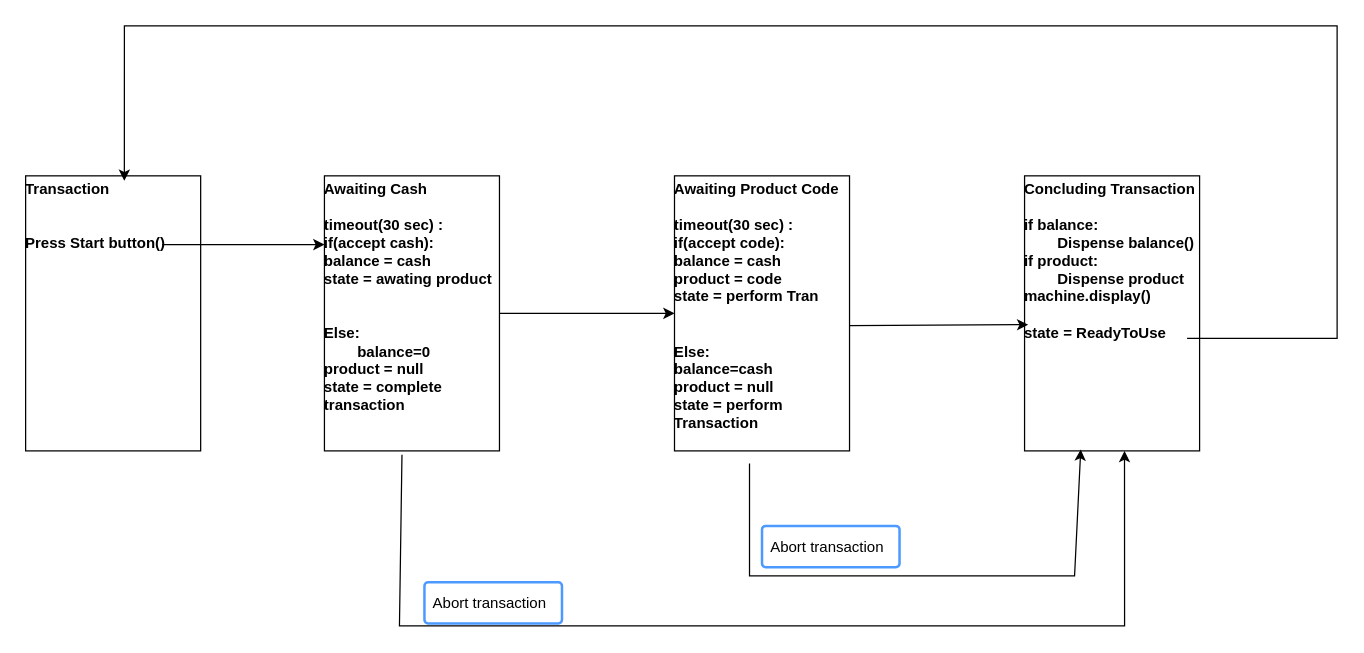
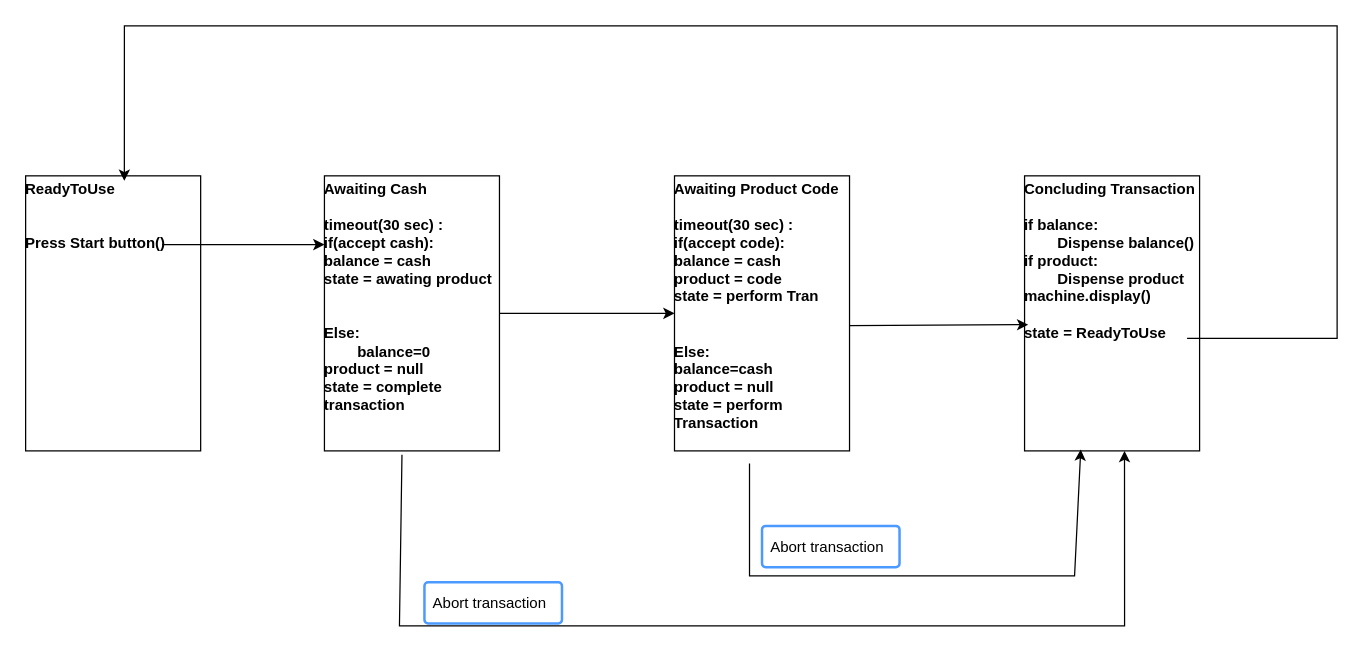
node "Transaction Press Start button()": label "Transaction Press Start button()" -> "ReadyToUse Press Start button()"
